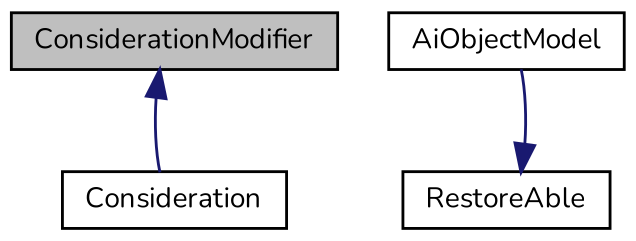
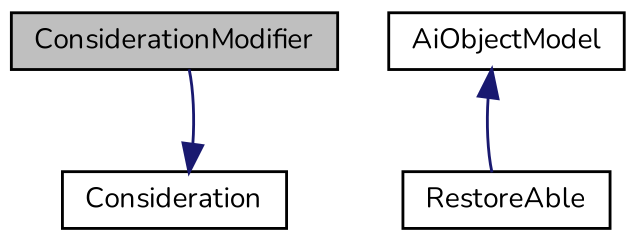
edge "AiObjectModel" -> "RestoreAble": reversed
edge "Consideration" -> "ConsiderationModifier": reversed
